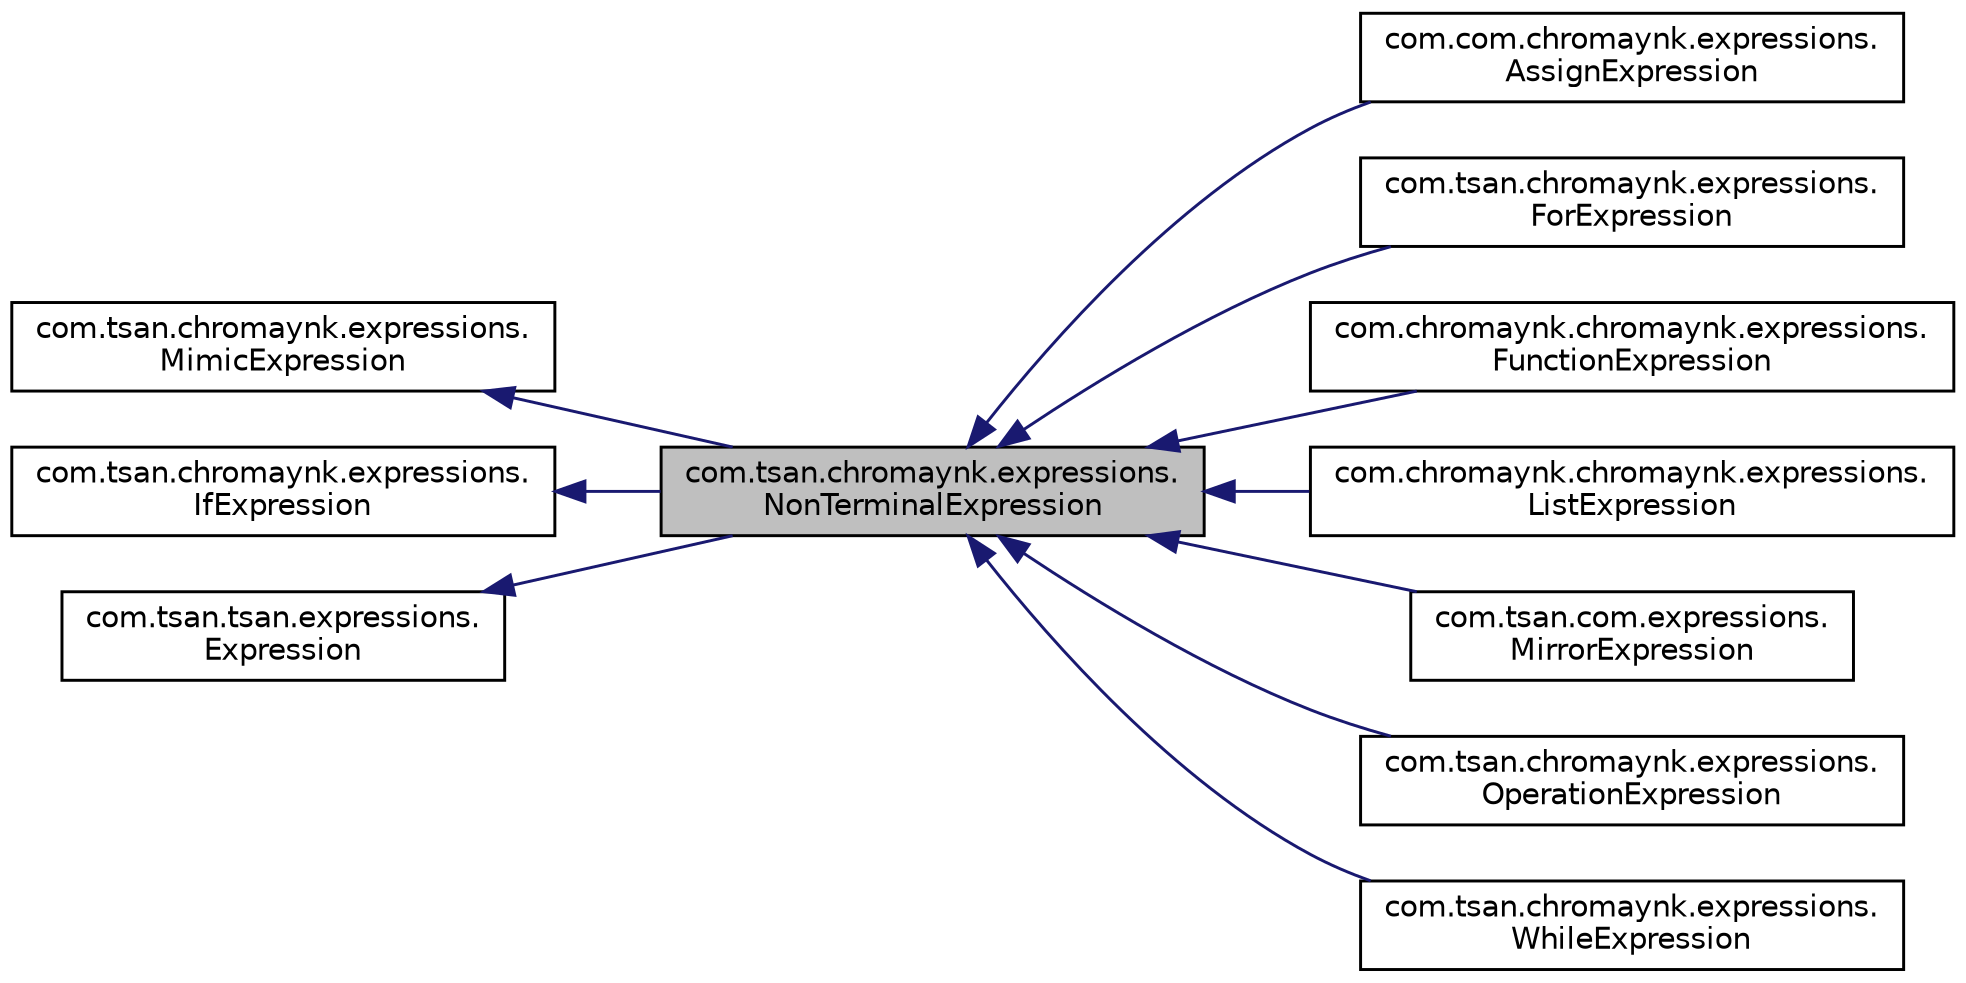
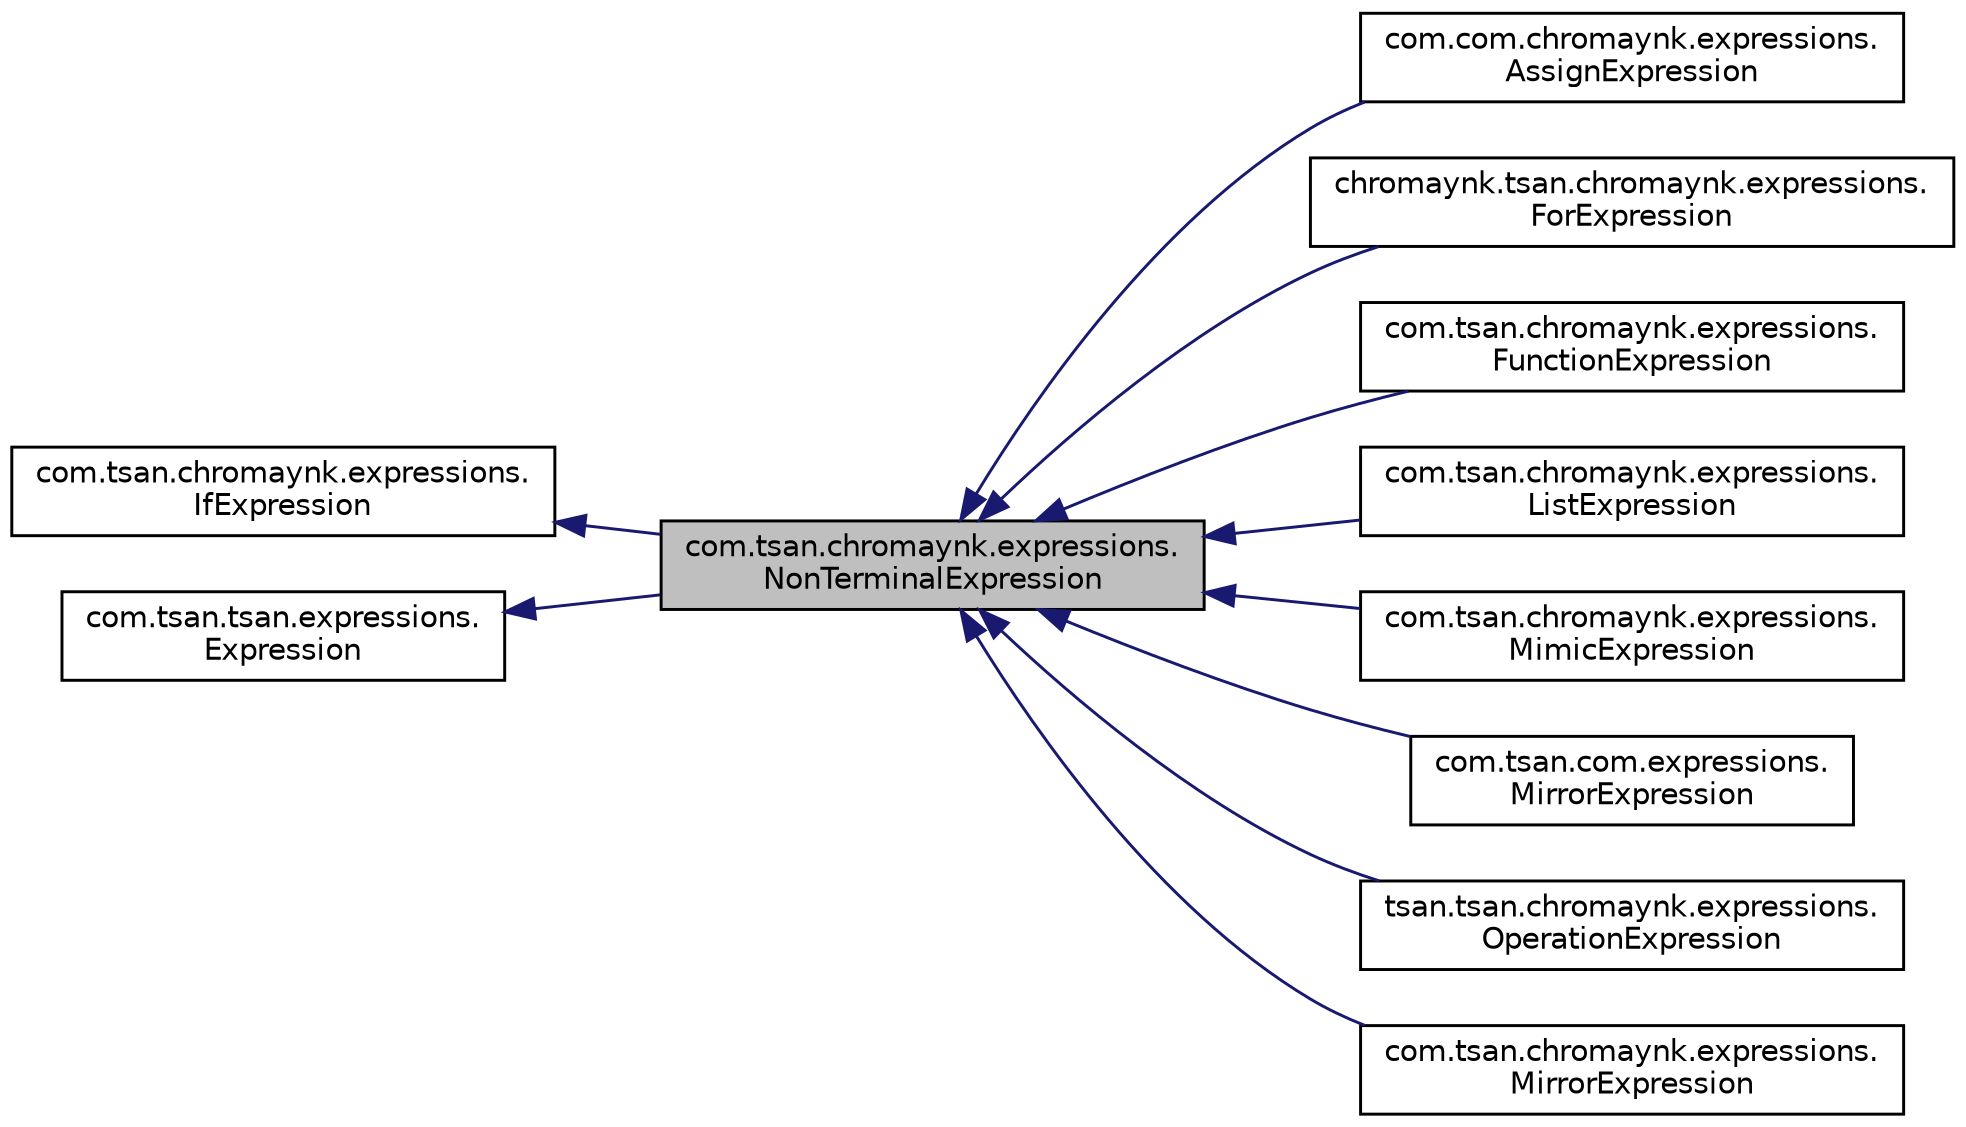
node "com.tsan.chromaynk.expressions. ForExpression": label "com.tsan.chromaynk.expressions. ForExpression" -> "chromaynk.tsan.chromaynk.expressions. ForExpression"
node "com.chromaynk.chromaynk.expressions. FunctionExpression": label "com.chromaynk.chromaynk.expressions. FunctionExpression" -> "com.tsan.chromaynk.expressions. FunctionExpression"
edge "com.tsan.chromaynk.expressions. NonTerminalExpression" -> "com.tsan.chromaynk.expressions. MimicExpression": reversed
node "com.chromaynk.chromaynk.expressions. ListExpression": label "com.chromaynk.chromaynk.expressions. ListExpression" -> "com.tsan.chromaynk.expressions. ListExpression"
node "com.tsan.chromaynk.expressions. OperationExpression": label "com.tsan.chromaynk.expressions. OperationExpression" -> "tsan.tsan.chromaynk.expressions. OperationExpression"
node "com.tsan.chromaynk.expressions. WhileExpression": label "com.tsan.chromaynk.expressions. WhileExpression" -> "com.tsan.chromaynk.expressions. MirrorExpression"
